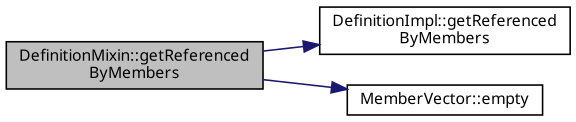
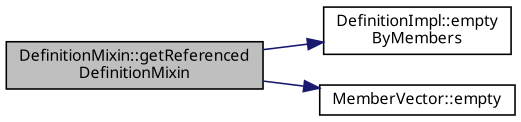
node "DefinitionImpl::getReferenced ByMembers": label "DefinitionImpl::getReferenced ByMembers" -> "DefinitionImpl::empty ByMembers"
node "DefinitionMixin::getReferenced ByMembers": label "DefinitionMixin::getReferenced ByMembers" -> "DefinitionMixin::getReferenced DefinitionMixin"
